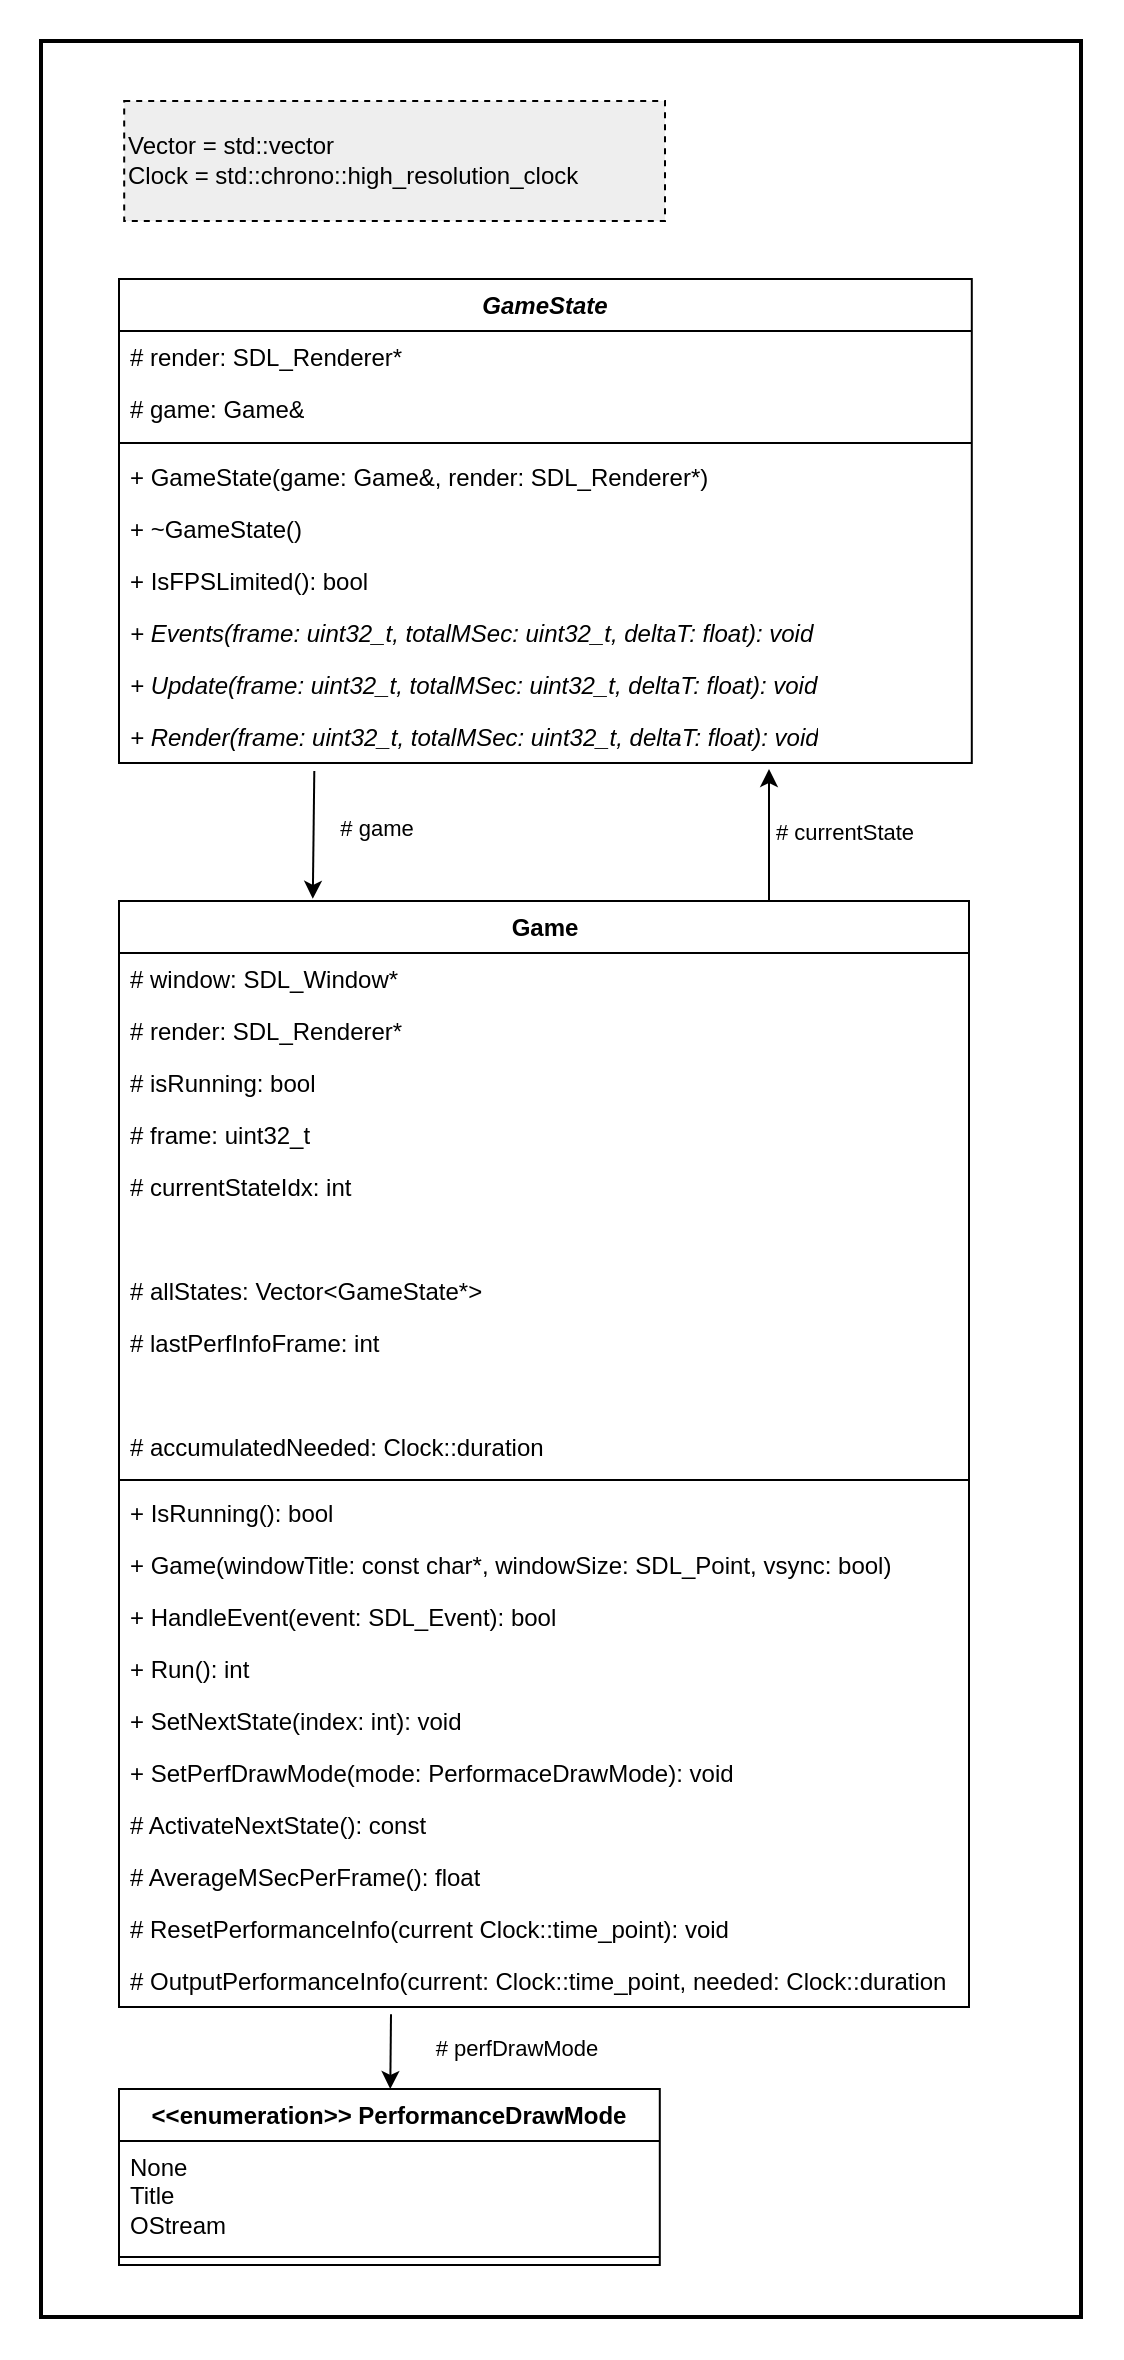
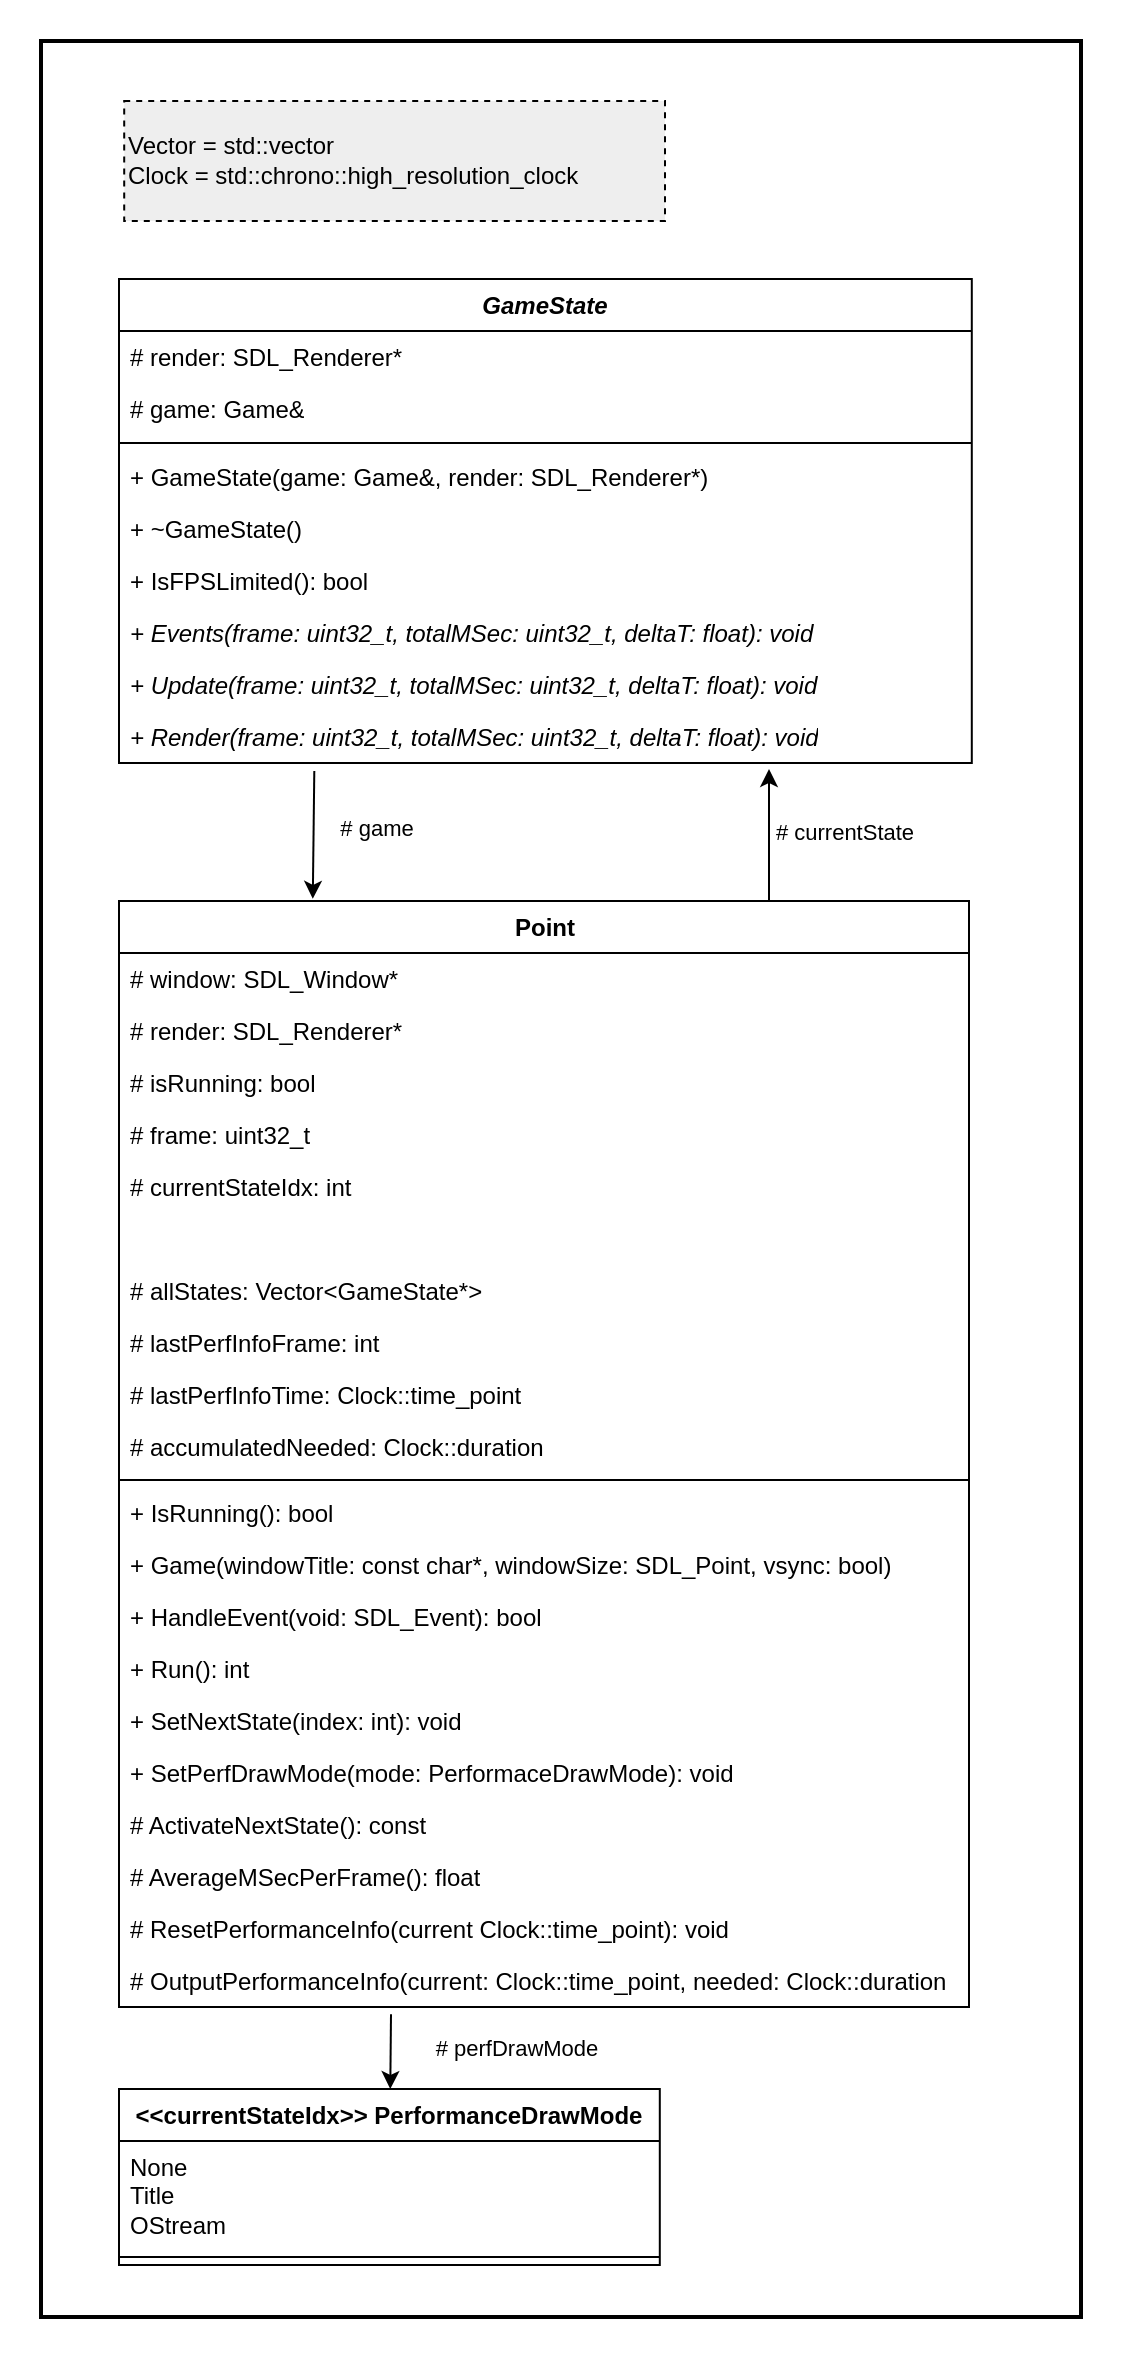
node "Game": label "Game" -> "Point"
node "# lastPerfInfoTime: Clock::time_point": added
node "+ HandleEvent(event: SDL_Event): bool": label "+ HandleEvent(event: SDL_Event): bool" -> "+ HandleEvent(void: SDL_Event): bool"
node "<<enumeration>> PerformanceDrawMode": label "<<enumeration>> PerformanceDrawMode" -> "<<currentStateIdx>> PerformanceDrawMode"
